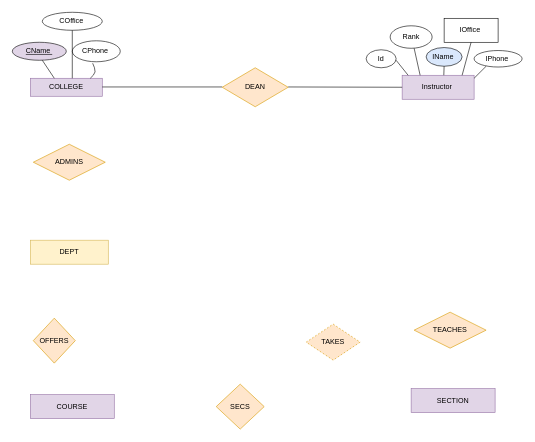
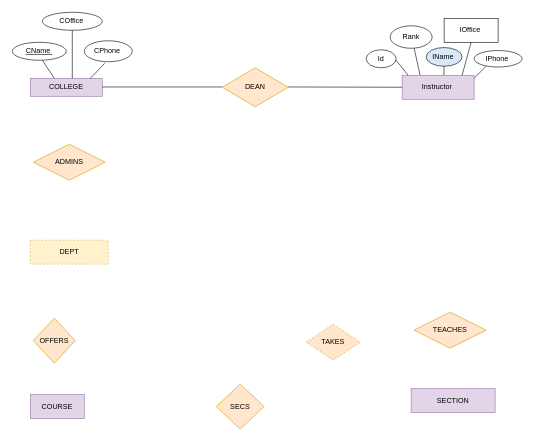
node "CName": fillcolor #e1d5e7 -> #ffffff
node "CPhone": moved (96, 51) -> (108, 51)
node "DEPT": style solid -> dashed
node "COURSE": size 84x24 -> 54x24
